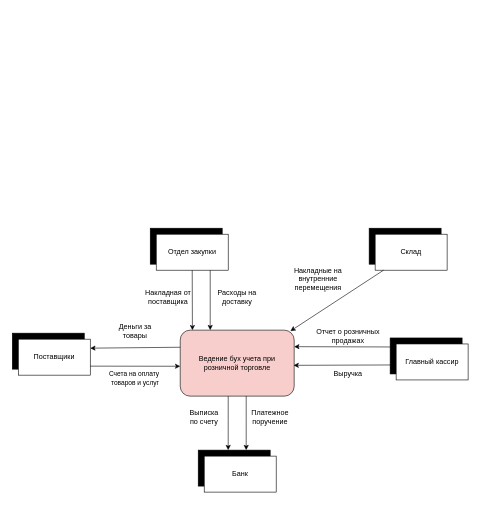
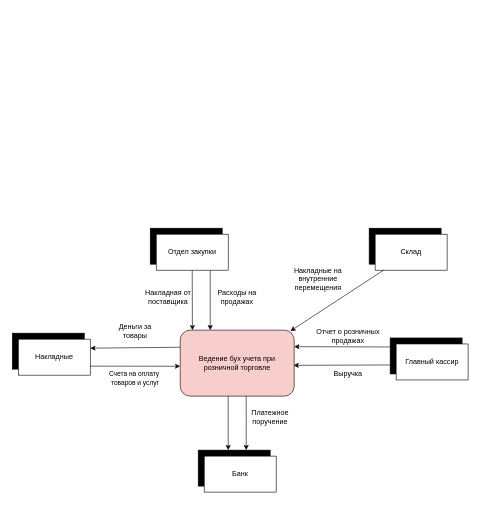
node "Расходы на доставку": label "Расходы на доставку" -> "Расходы на продажах"
node "Поставщики": label "Поставщики" -> "Накладные"
node "Выписка по счету": removed
